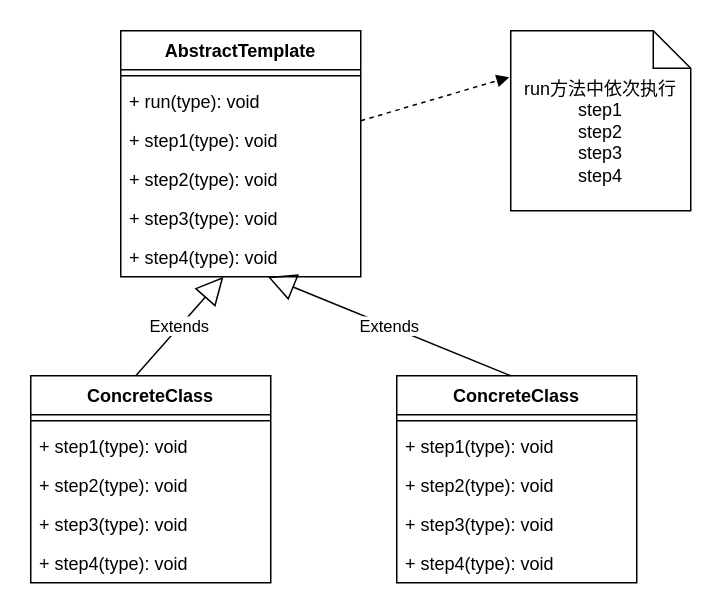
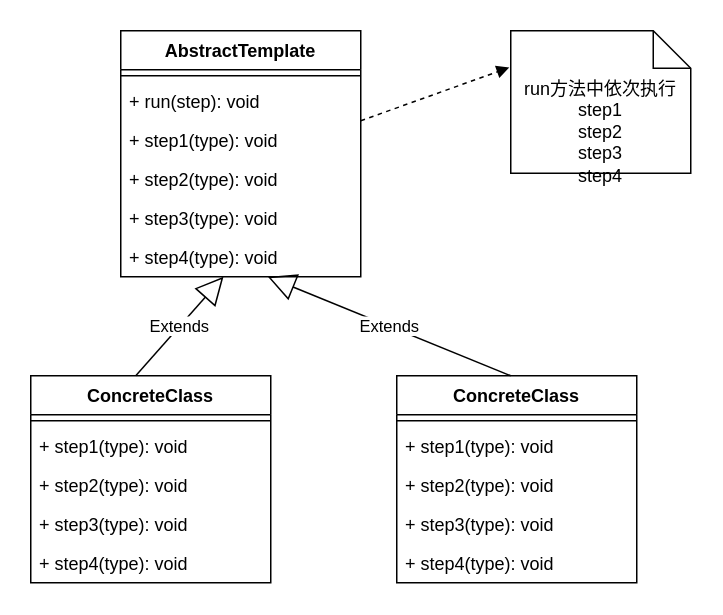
node "+ run(type): void": label "+ run(type): void" -> "+ run(step): void"
node "run方法中依次执行step1 step2 step3 step4": size 180x180 -> 180x143
